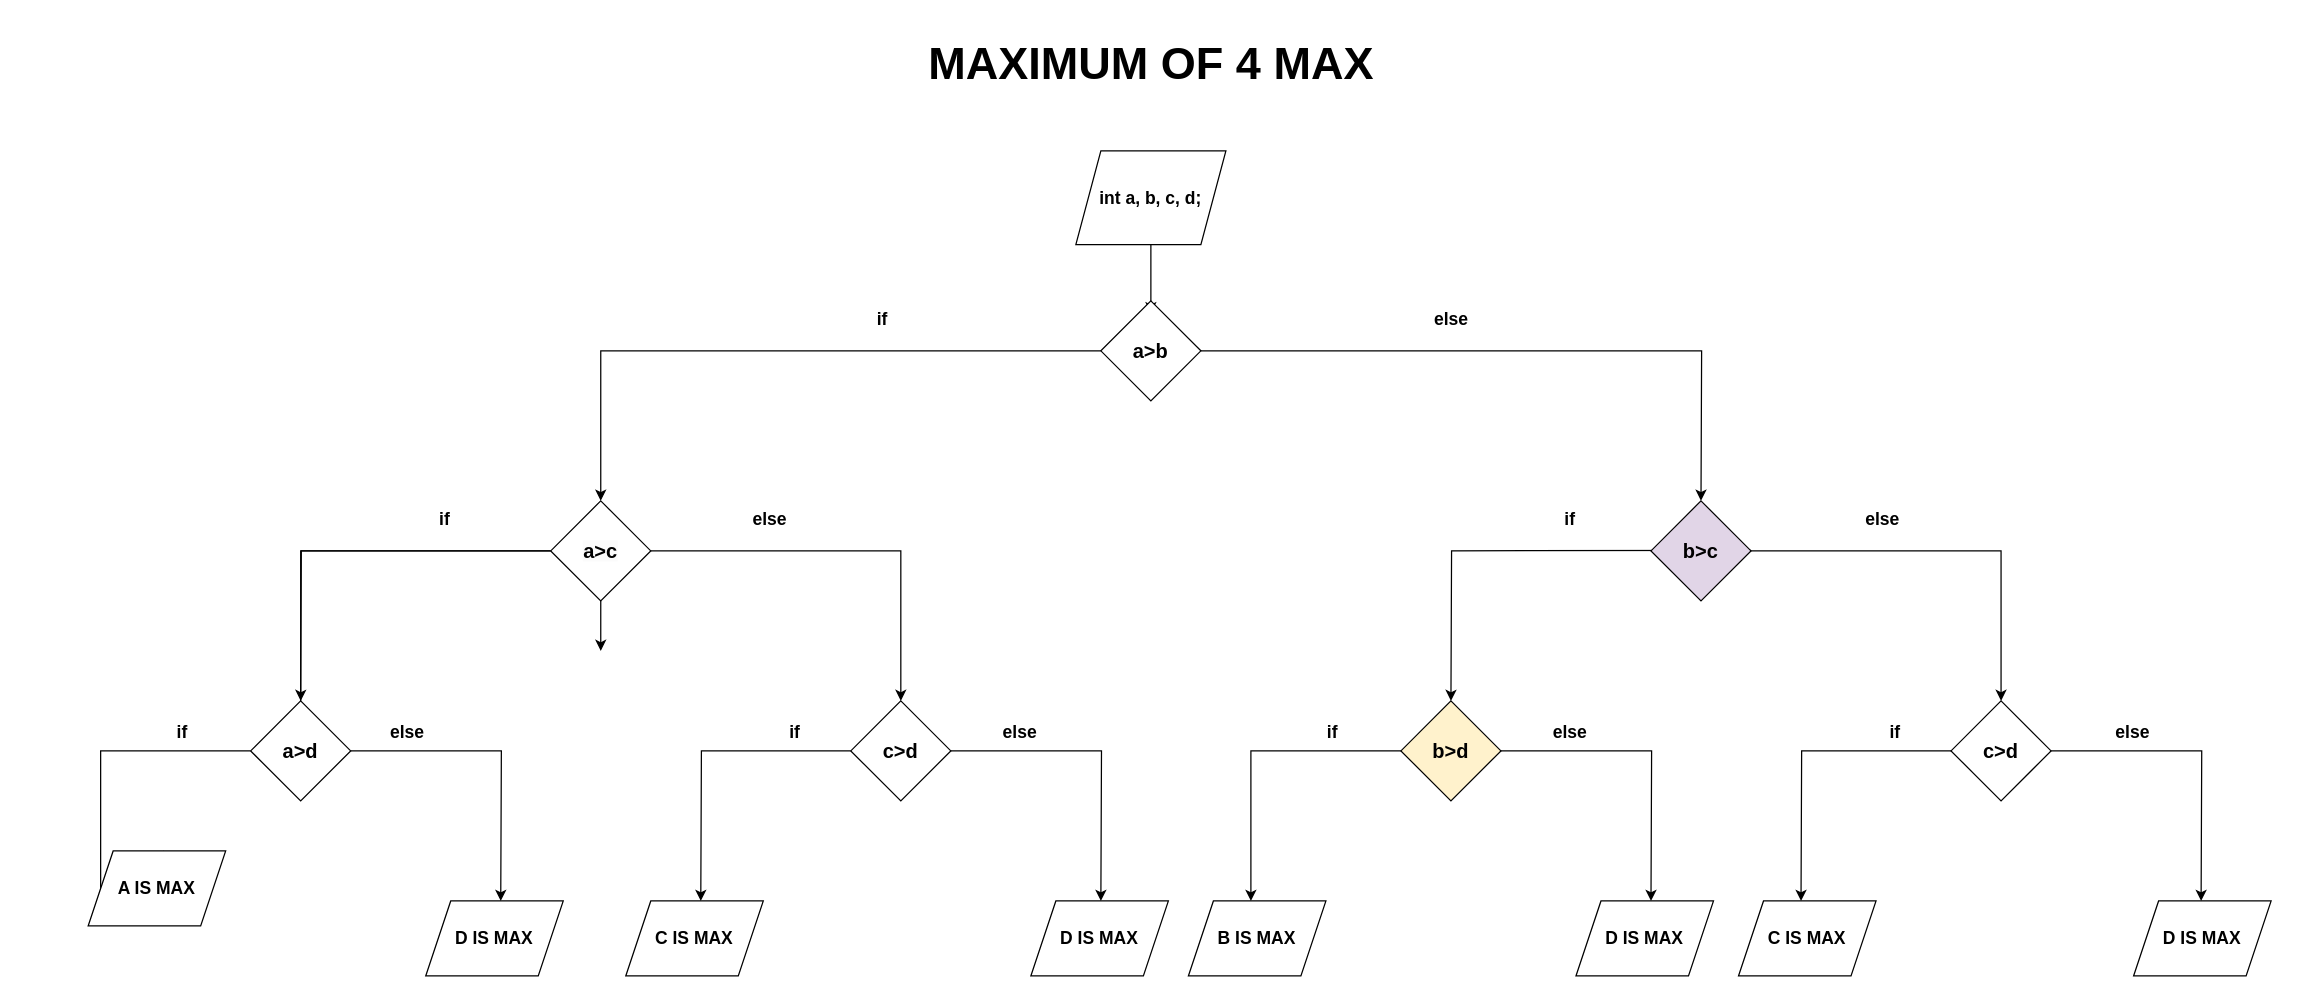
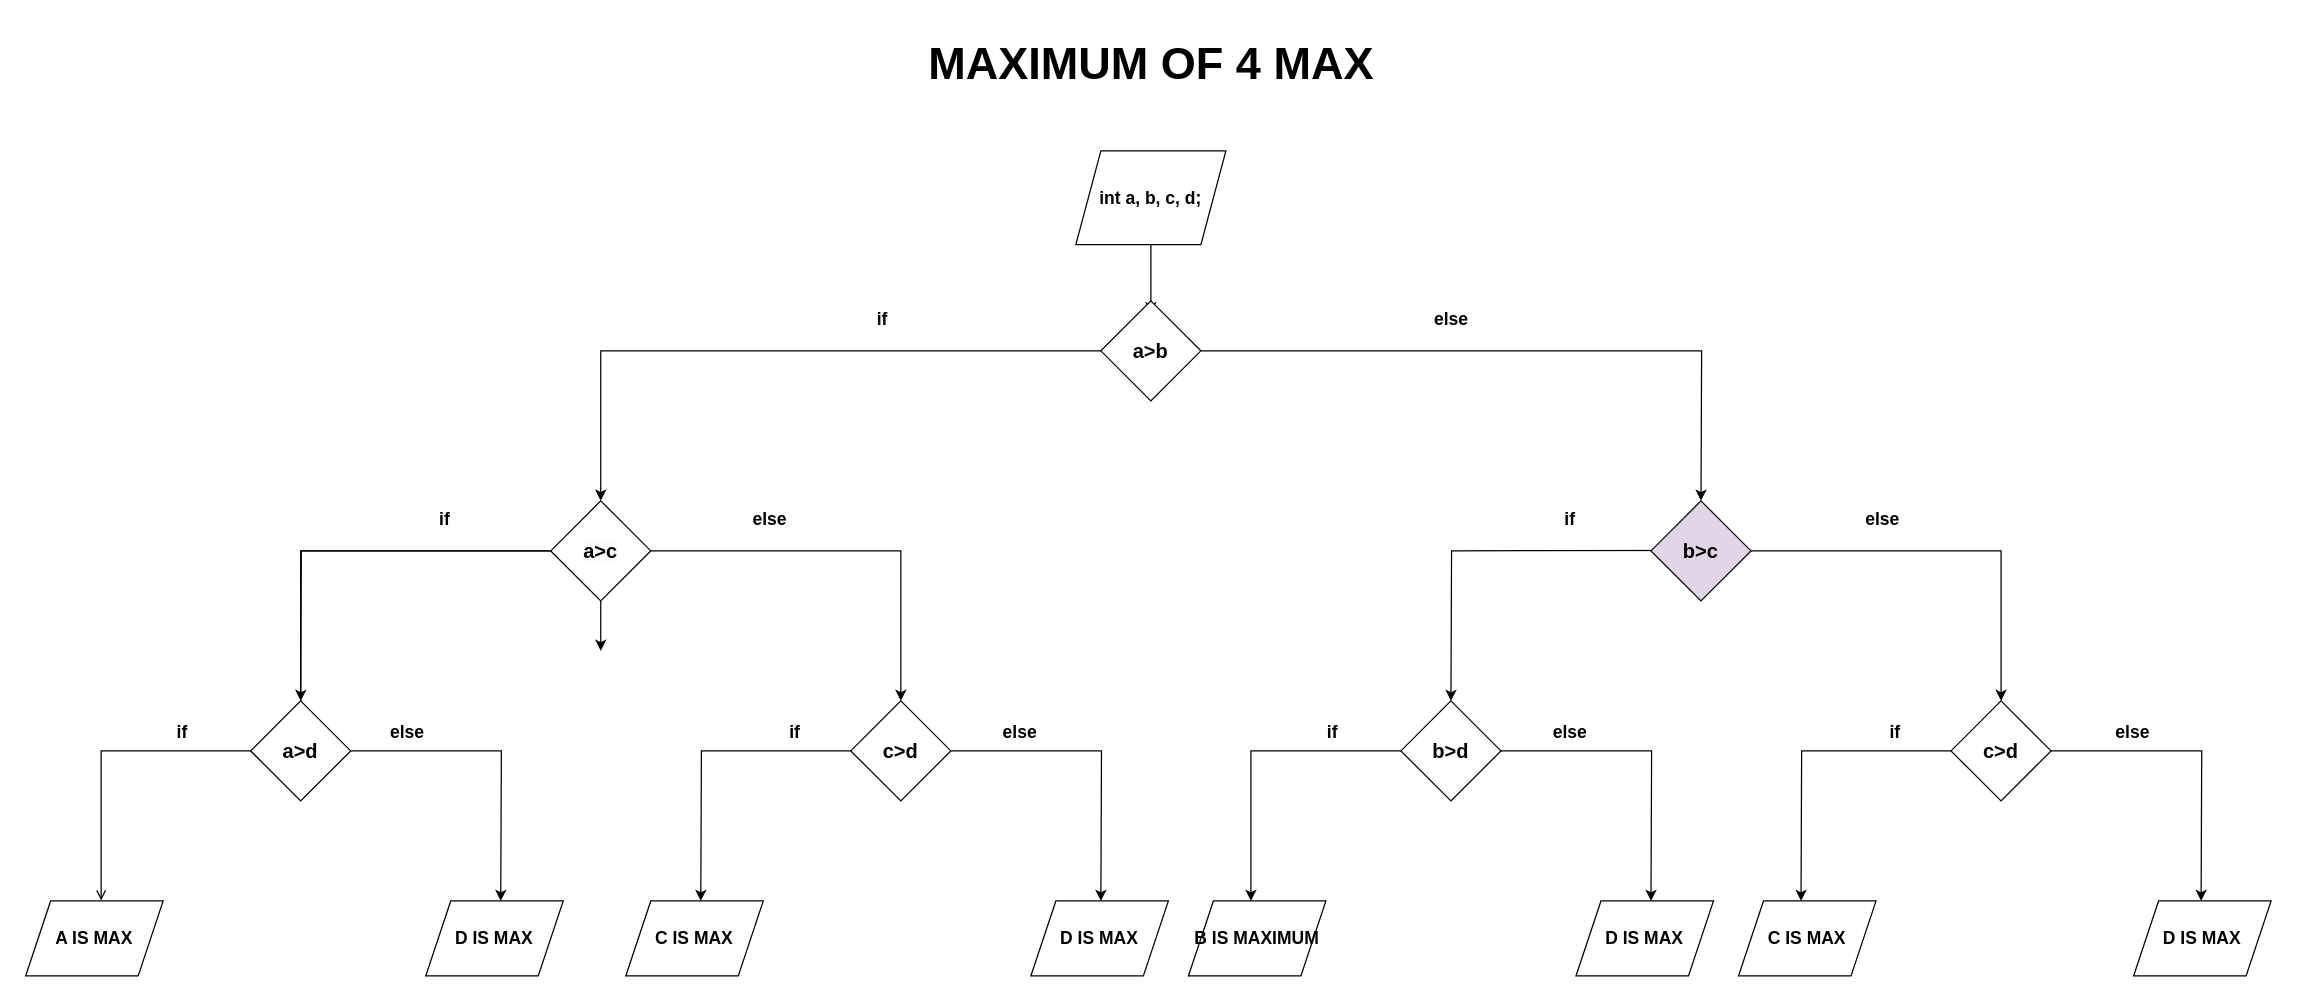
node "b>d": fillcolor #fff2cc -> #ffffff
node "A IS MAX": moved (157, 888) -> (94, 938)
node "B IS MAX": label "B IS MAX" -> "B IS MAXIMUM"
